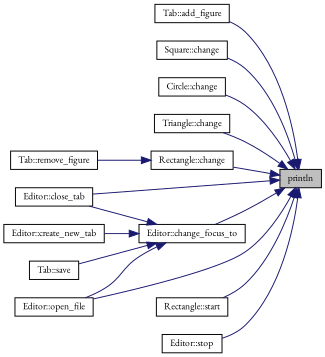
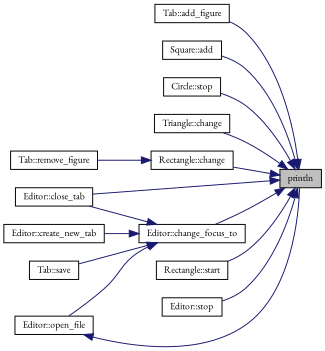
node "Square::change": label "Square::change" -> "Square::add"
node "Circle::change": label "Circle::change" -> "Circle::stop"
edge "Editor::open_file" -> "println": reversed
